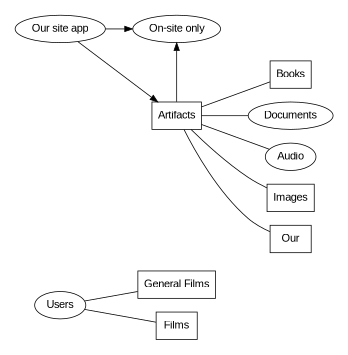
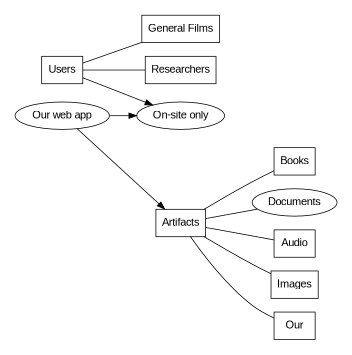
node "Our site app": label "Our site app" -> "Our web app"
edge "Artifacts" -> "On-site only": now "Users" -> "On-site only"
node "Audio": shape ellipse -> box
node "Users": shape ellipse -> box
node "Films": label "Films" -> "Researchers"
